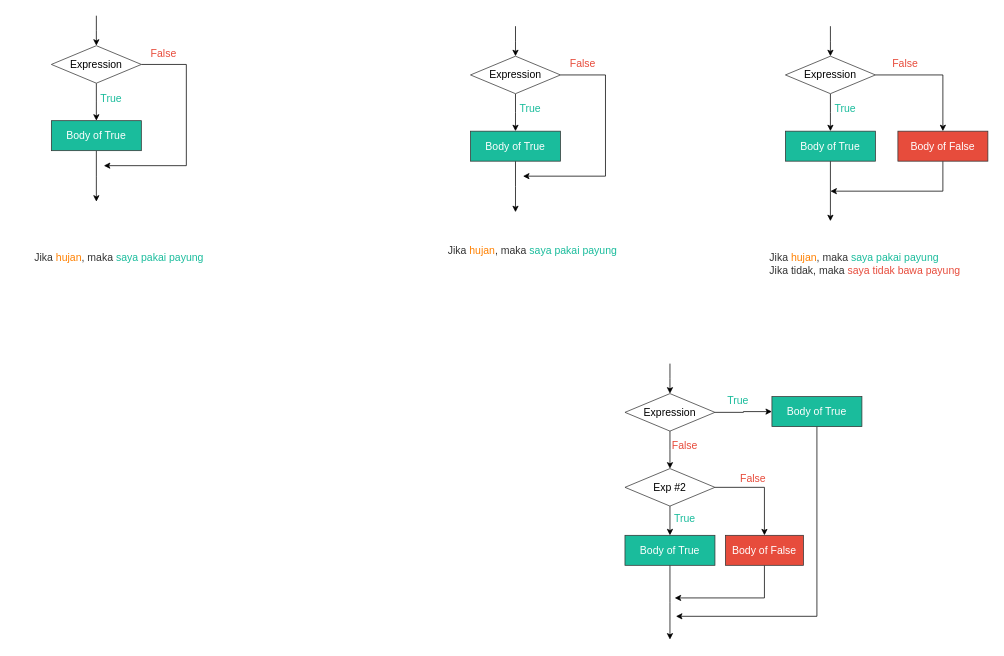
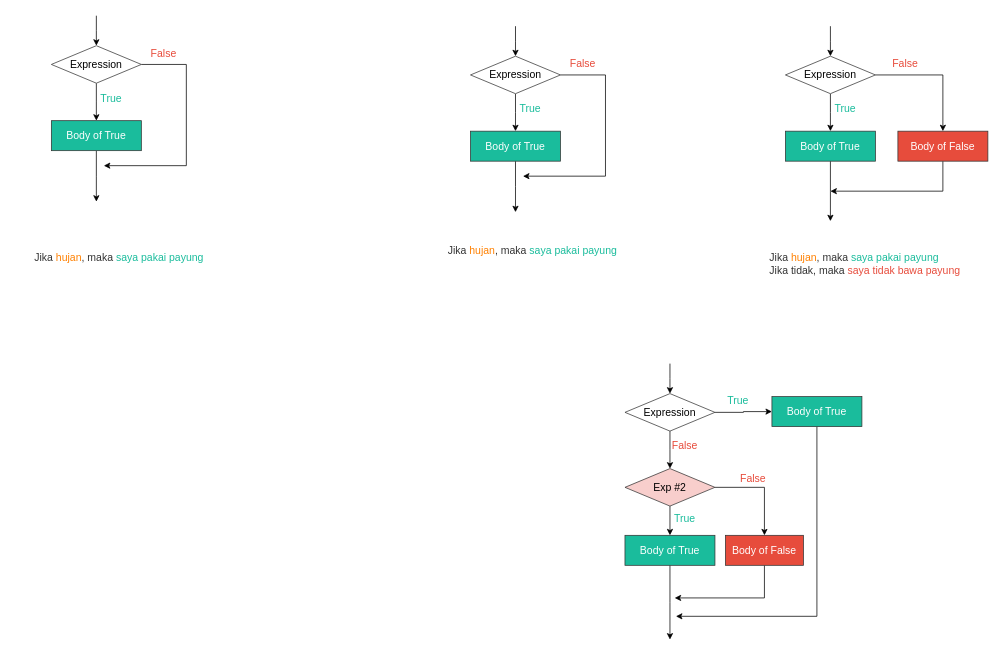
node "Exp #2": fillcolor #ffffff -> #f8cecc
